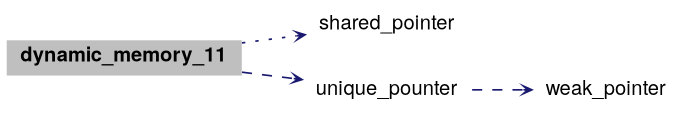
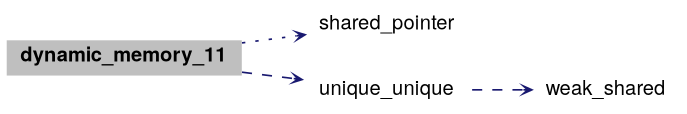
node "unique_pounter": label "unique_pounter" -> "unique_unique"
node "weak_pointer": label "weak_pointer" -> "weak_shared"
